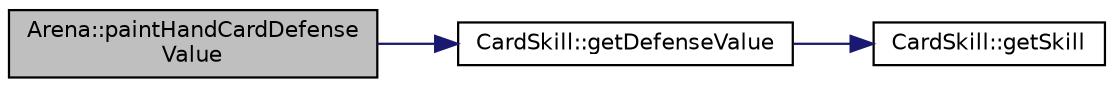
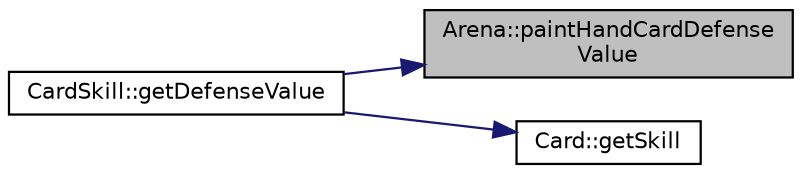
edge "Arena::paintHandCardDefense Value" -> "CardSkill::getDefenseValue": reversed
node "CardSkill::getSkill": label "CardSkill::getSkill" -> "Card::getSkill"
